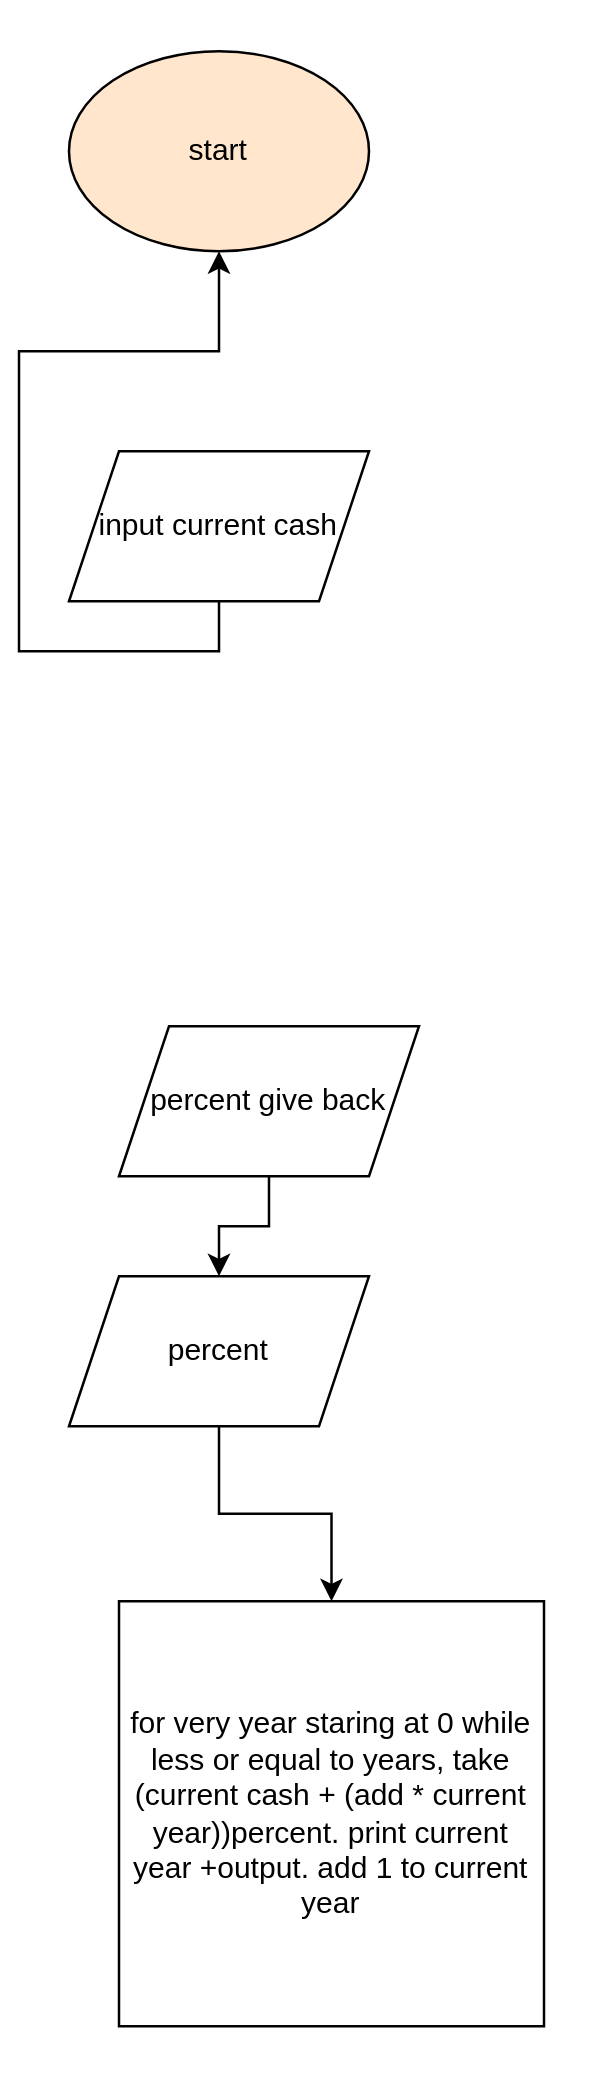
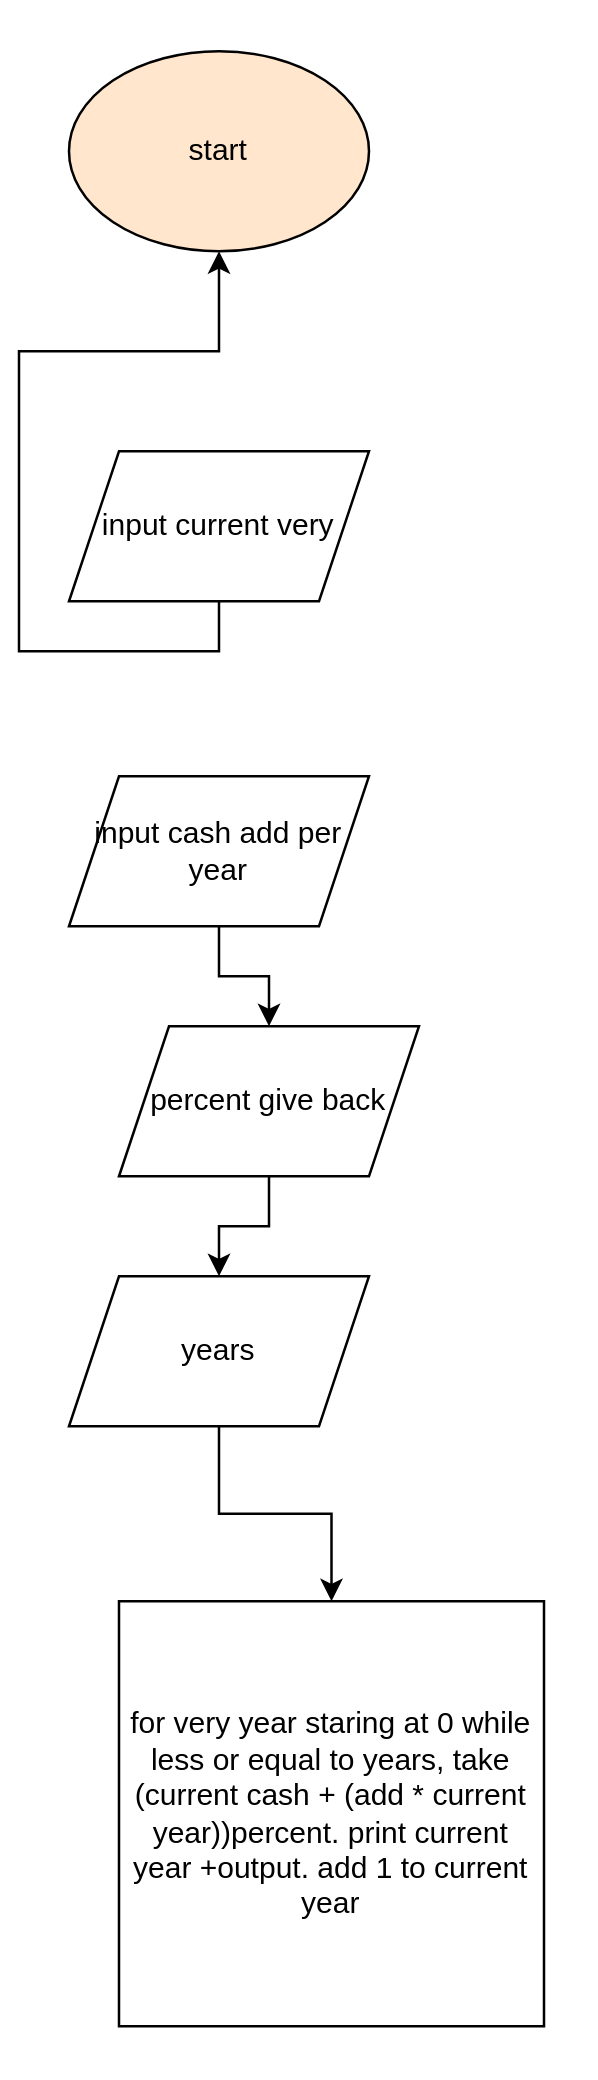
node "input current cash": label "input current cash" -> "input current very"
node "input cash add per year": added
edge "input cash add per year" -> "percent give back": added
node "percent": label "percent" -> "years"
